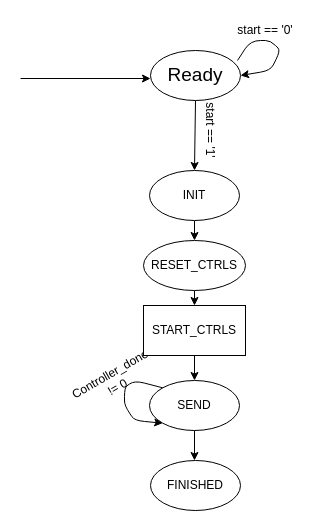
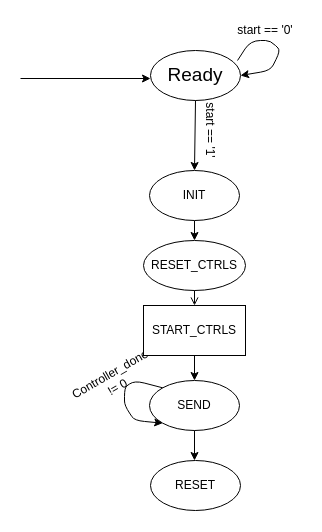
edge "RESET_CTRLS" -> "START_CTRLS": arrowhead classic -> open
node "FINISHED": label "FINISHED" -> "RESET"
